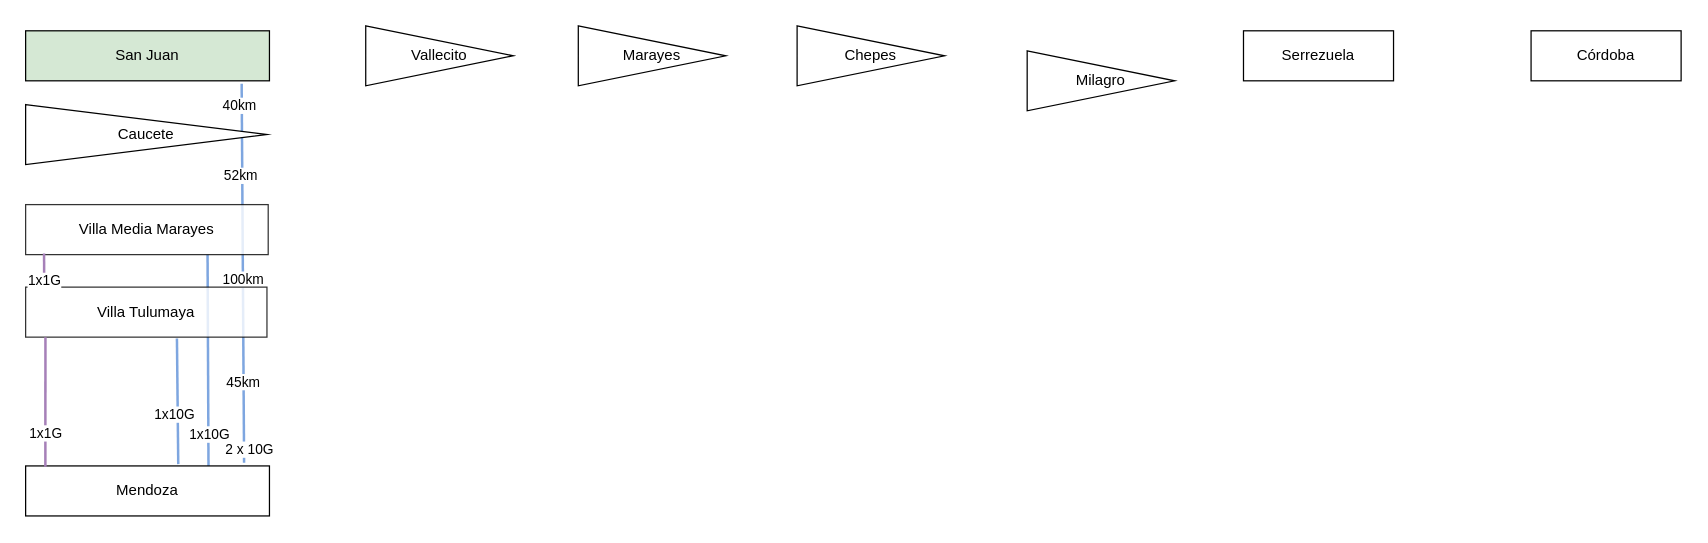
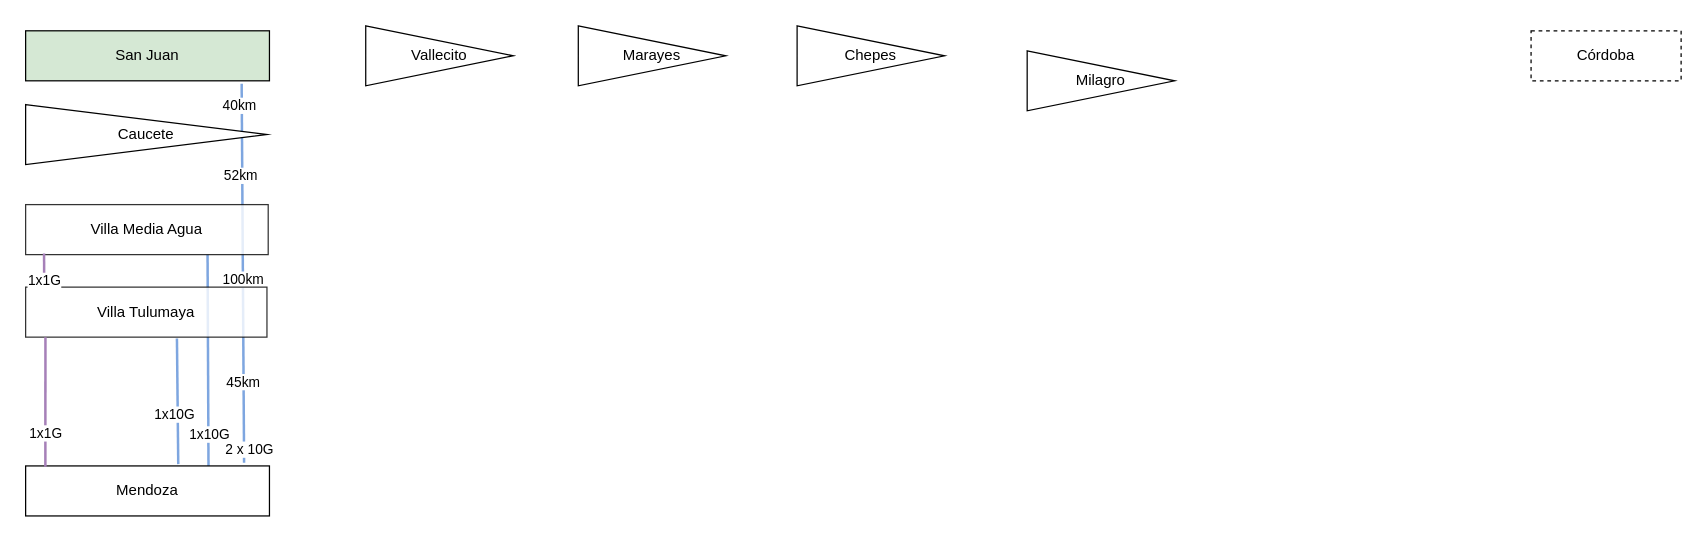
node "Serrezuela": removed
node "Córdoba": style solid -> dashed
node "Villa Media Marayes": label "Villa Media Marayes" -> "Villa Media Agua"
